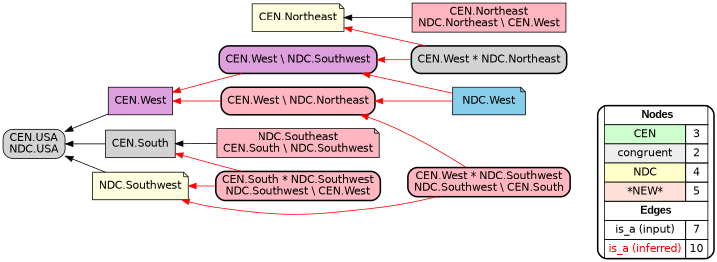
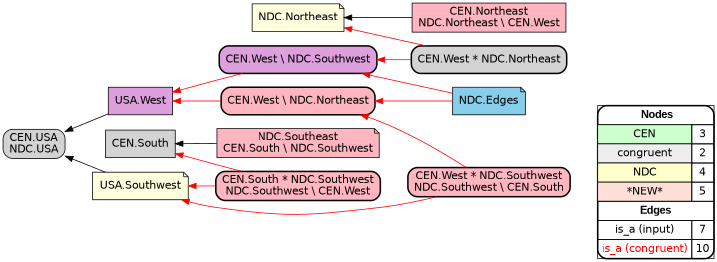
node "CEN.Northeast": label "CEN.Northeast" -> "NDC.Northeast"
node "CEN.West": label "CEN.West" -> "USA.West"
node "NDC.West": label "NDC.West" -> "NDC.Edges"
edge "CEN.South" -> "CEN.USA NDC.USA": removed
node "NDC.Southwest": label "NDC.Southwest" -> "USA.Southwest"
node "Nodes": text "is_a (inferred)" -> "is_a (congruent)"
